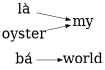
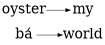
node "là": removed
